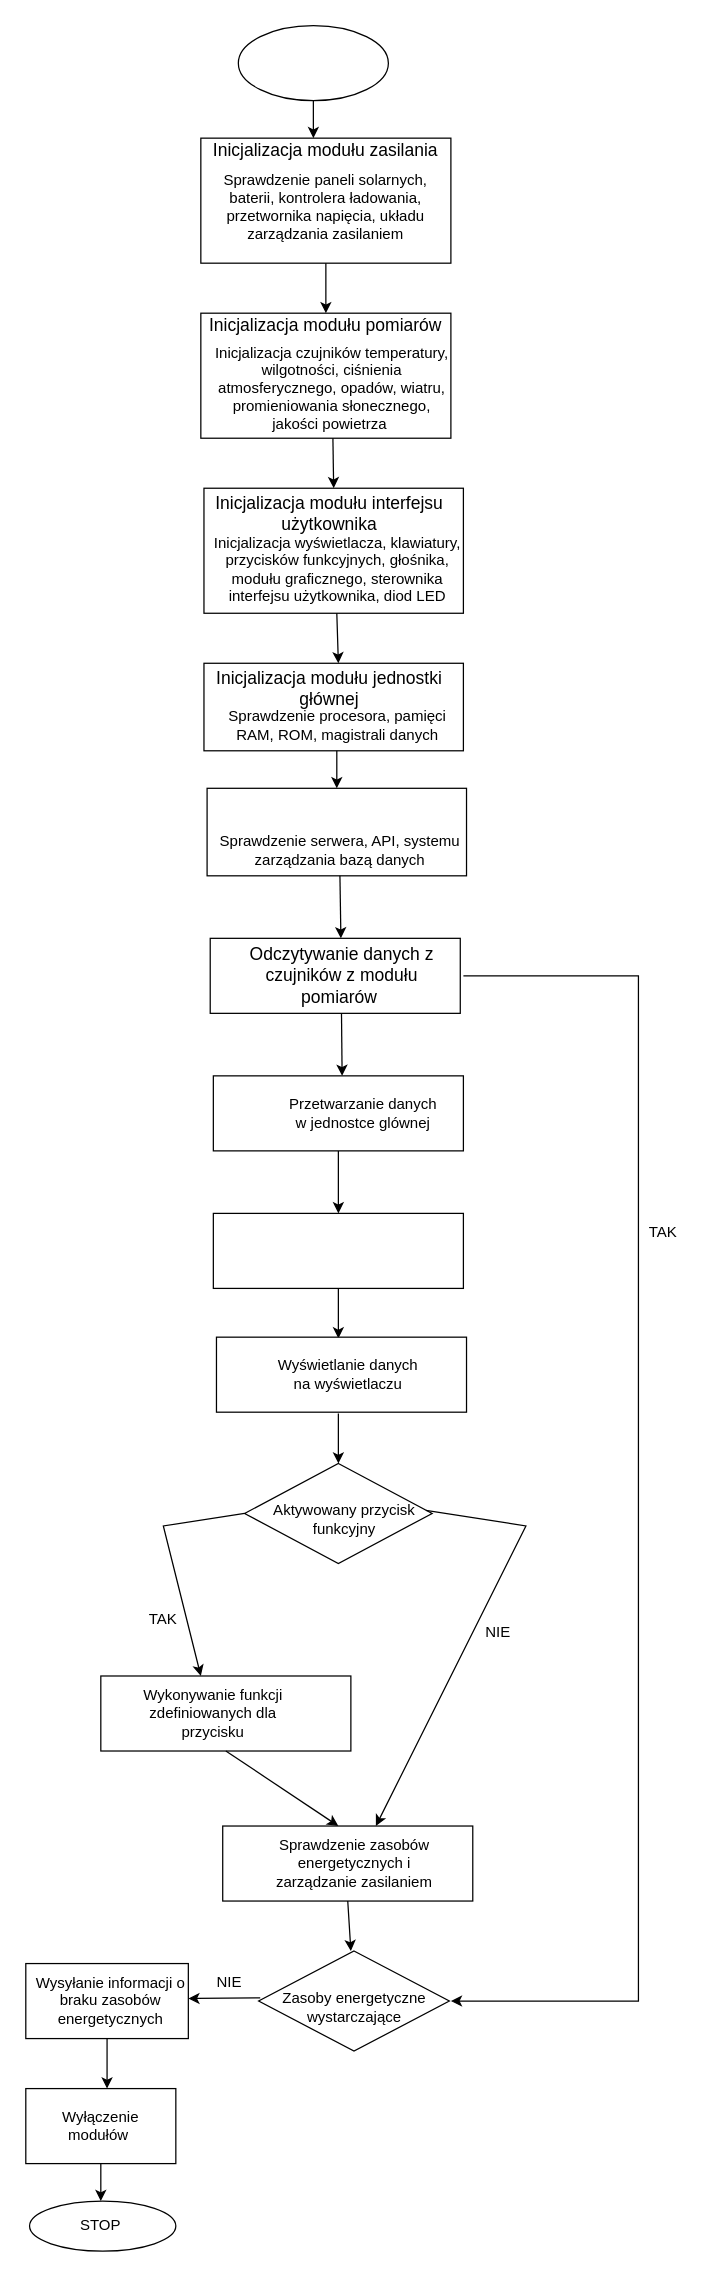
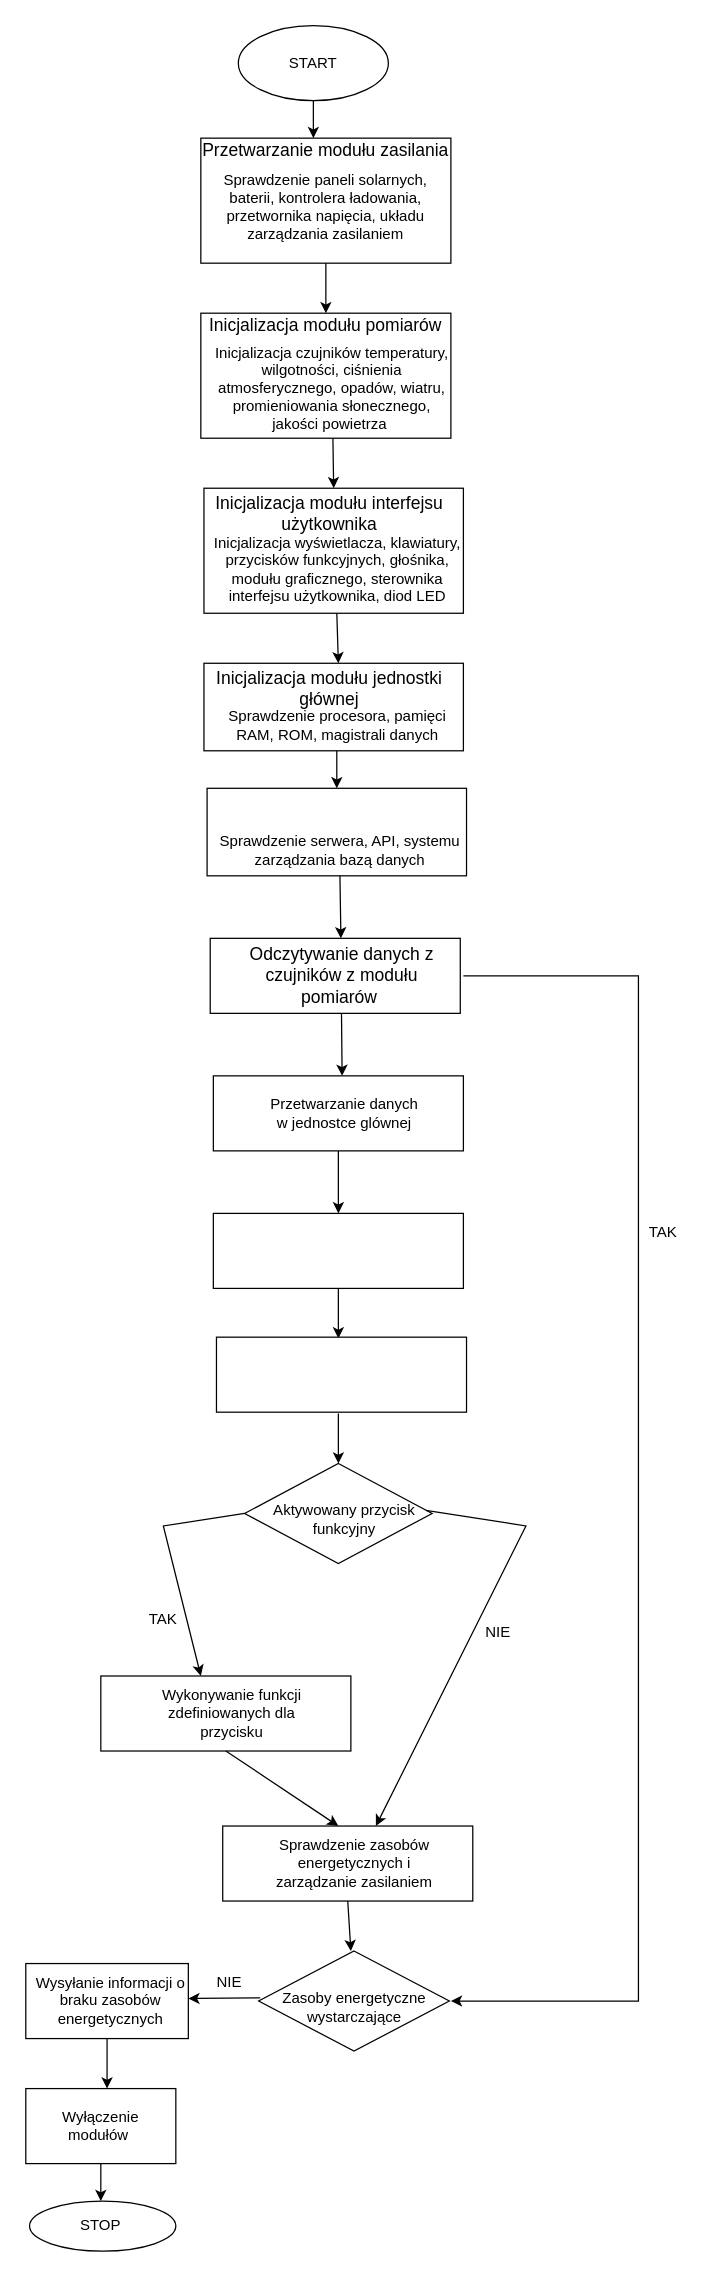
node "START": added
node "Inicjalizacja modułu zasilania": label "Inicjalizacja modułu zasilania" -> "Przetwarzanie modułu zasilania"
node "Przetwarzanie danych w jednostce glównej": moved (363, 1113) -> (344, 1113)
node "Wyświetlanie danych na wyświetlaczu": removed
node "Wykonywanie funkcji zdefiniowanych dla przycisku": moved (213, 1713) -> (232, 1713)
